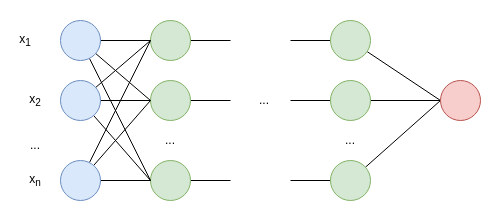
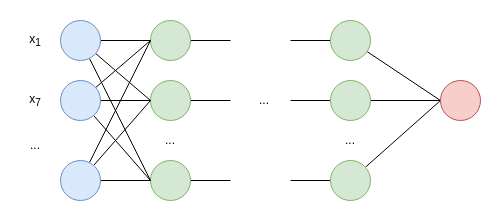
node "x1": moved (26, 41) -> (36, 41)
node "x2": label "x2" -> "x7"
node "xn": removed
